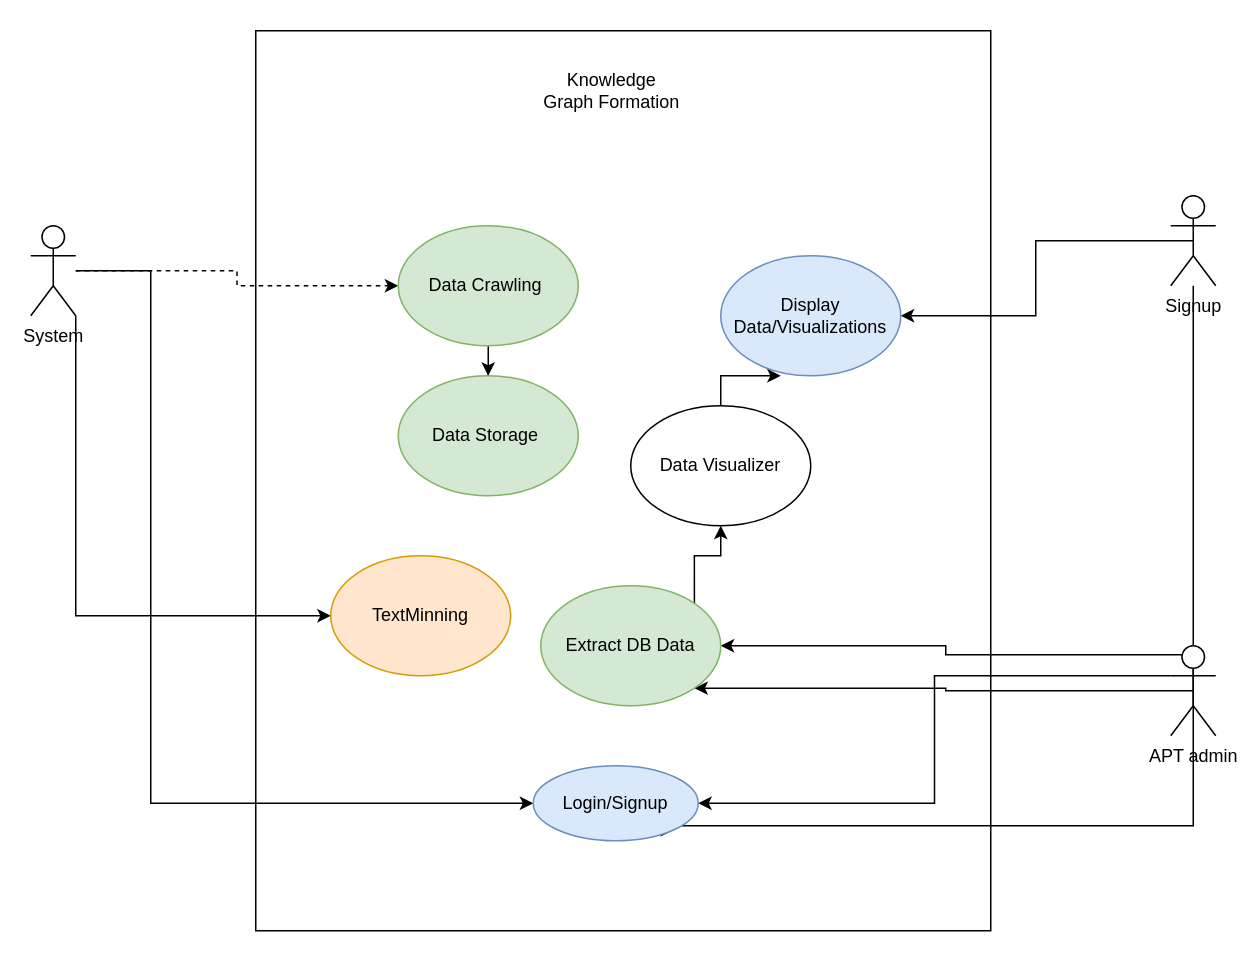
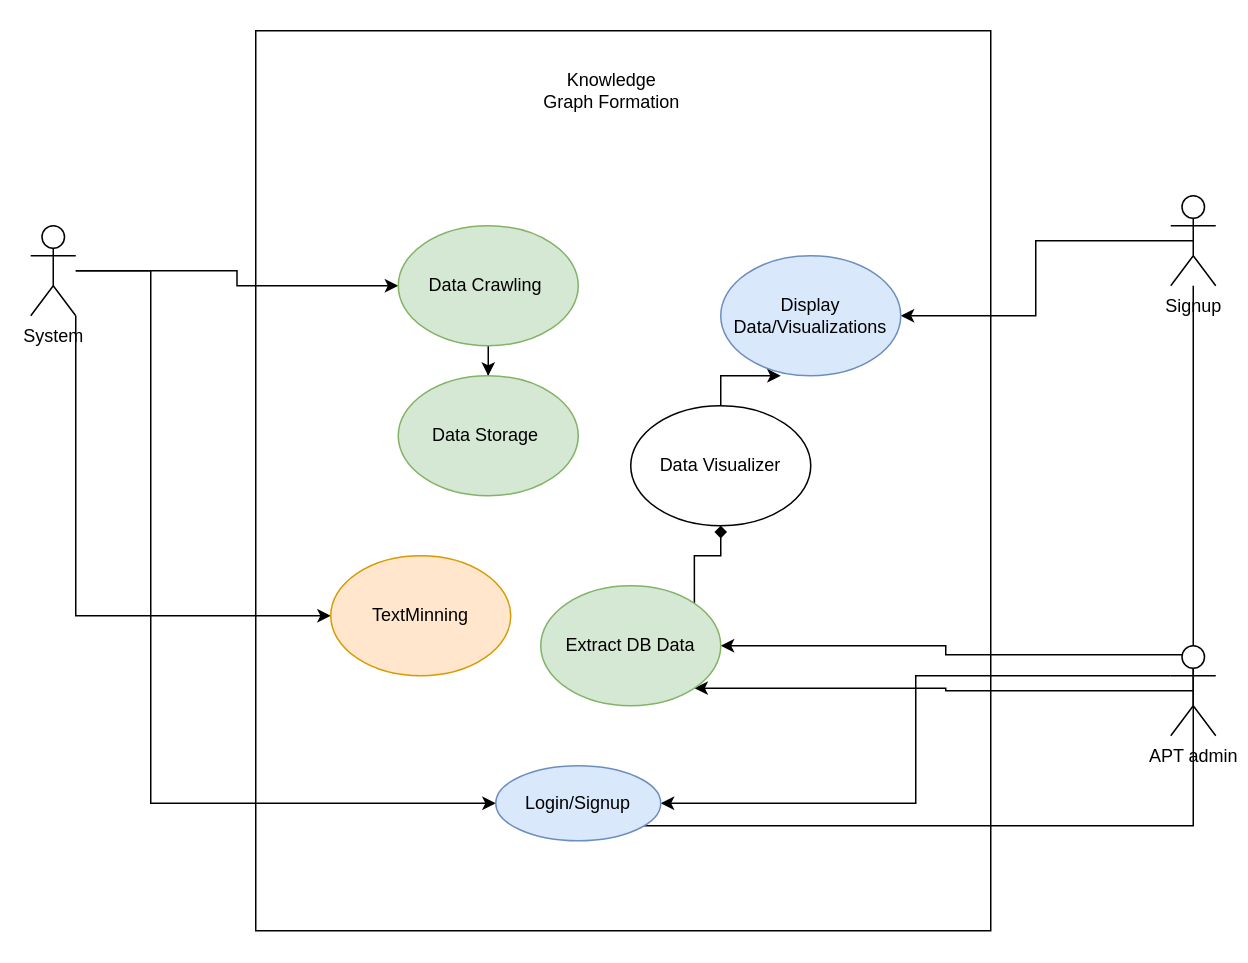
edge "System" -> "Data Crawling": style dashed -> solid
edge "Extract DB Data" -> "Data Visualizer": arrowhead classic -> diamond
node "Login/Signup": moved (616, 803) -> (578, 803)
